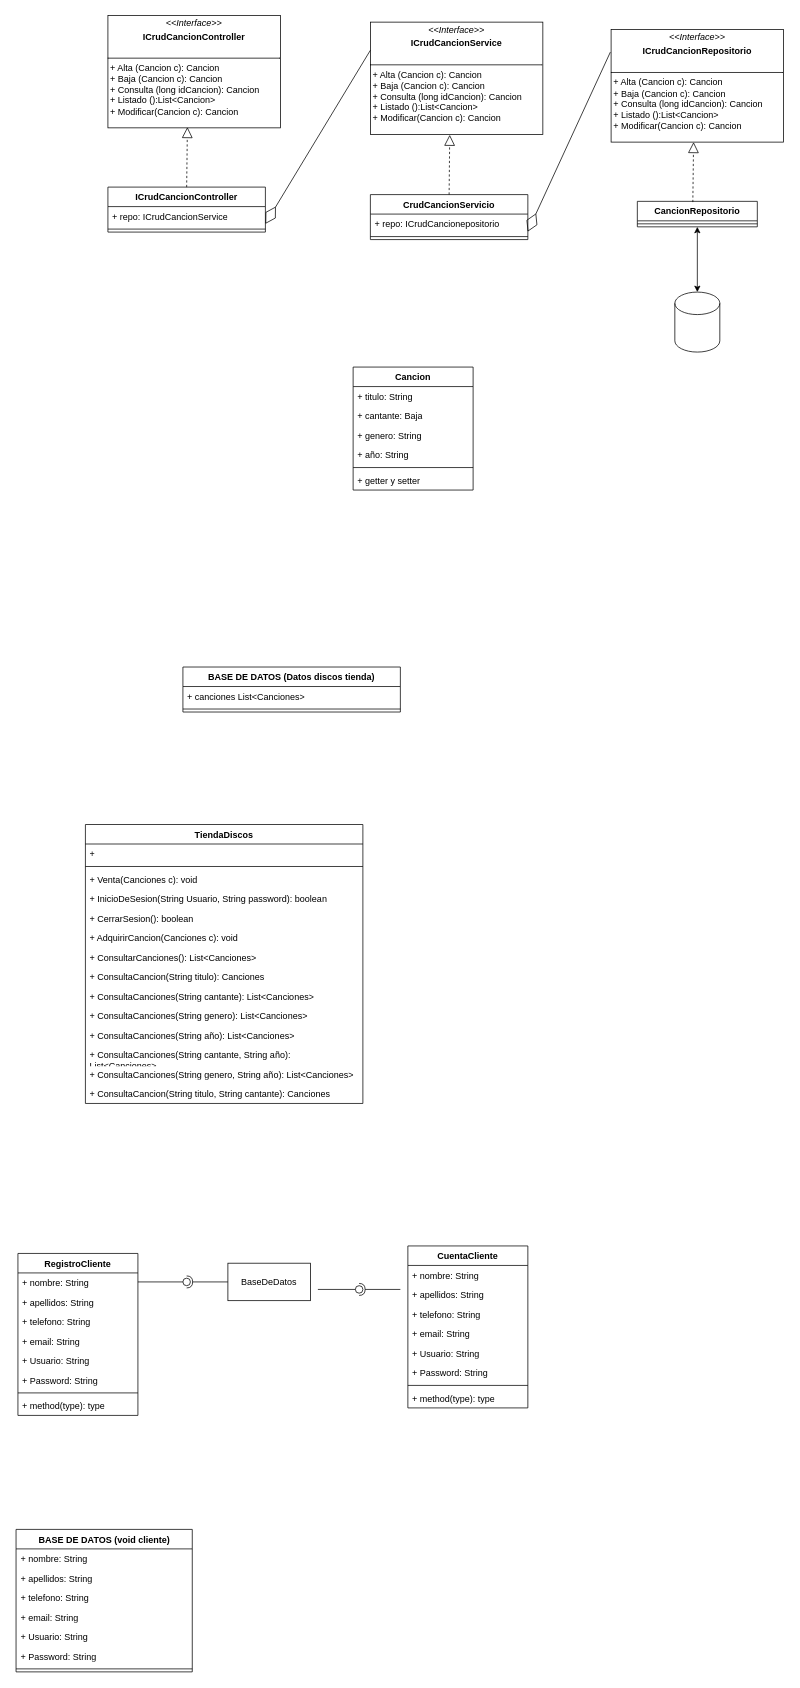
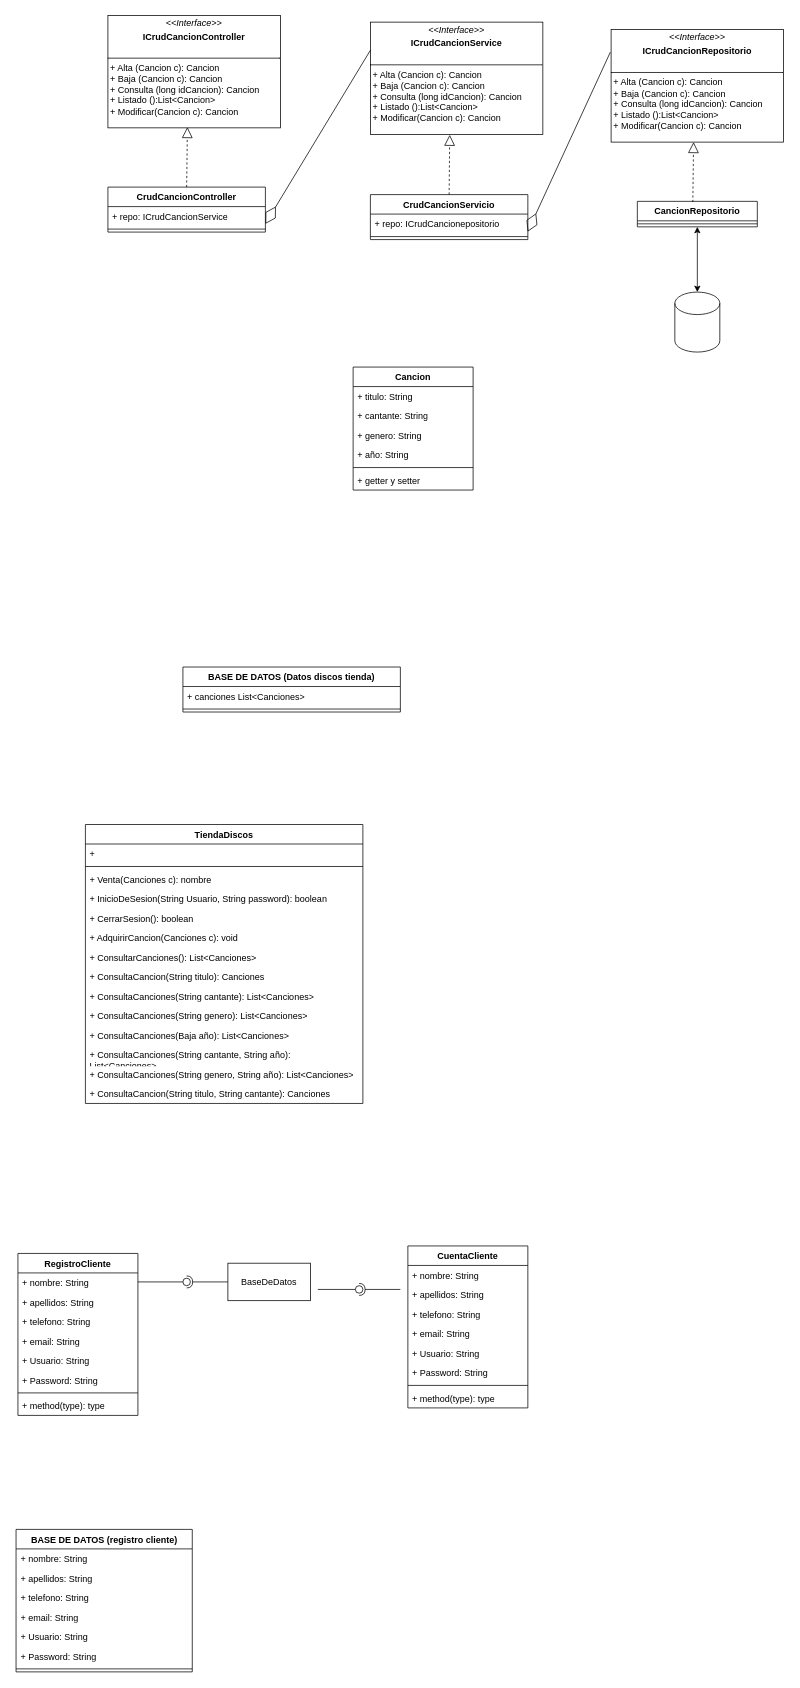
node "ICrudCancionController": label "ICrudCancionController" -> "CrudCancionController"
node "+ cantante: Baja": label "+ cantante: Baja" -> "+ cantante: String"
node "+ Venta(Canciones c): void": label "+ Venta(Canciones c): void" -> "+ Venta(Canciones c): nombre"
node "+ ConsultaCanciones(String año): List<Canciones>": label "+ ConsultaCanciones(String año): List<Canciones>" -> "+ ConsultaCanciones(Baja año): List<Canciones>"
node "BASE DE DATOS (void cliente)": label "BASE DE DATOS (void cliente)" -> "BASE DE DATOS (registro cliente)"
